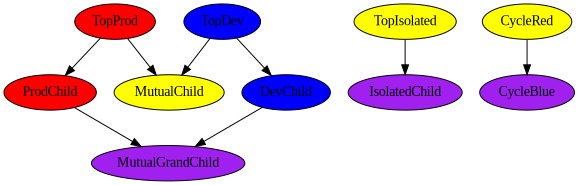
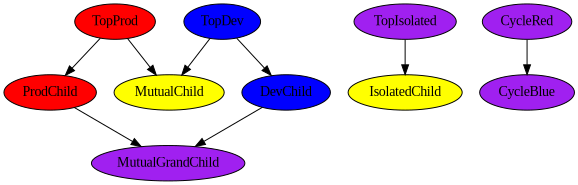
node "TopIsolated": fillcolor yellow -> purple
node "CycleRed": fillcolor yellow -> purple
node "IsolatedChild": fillcolor purple -> yellow
